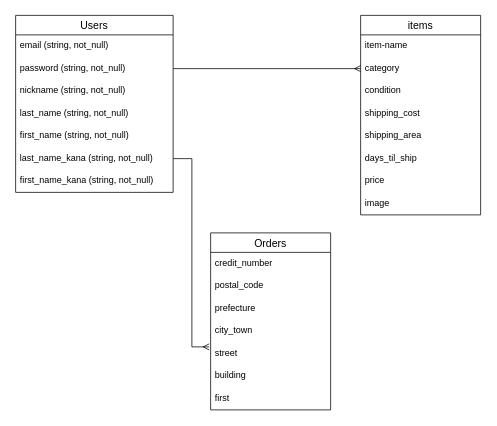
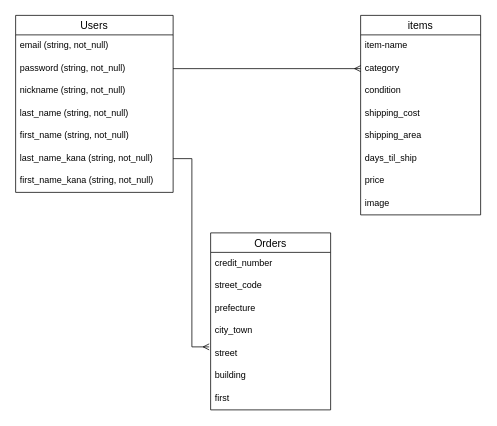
node "postal_code": label "postal_code" -> "street_code"
